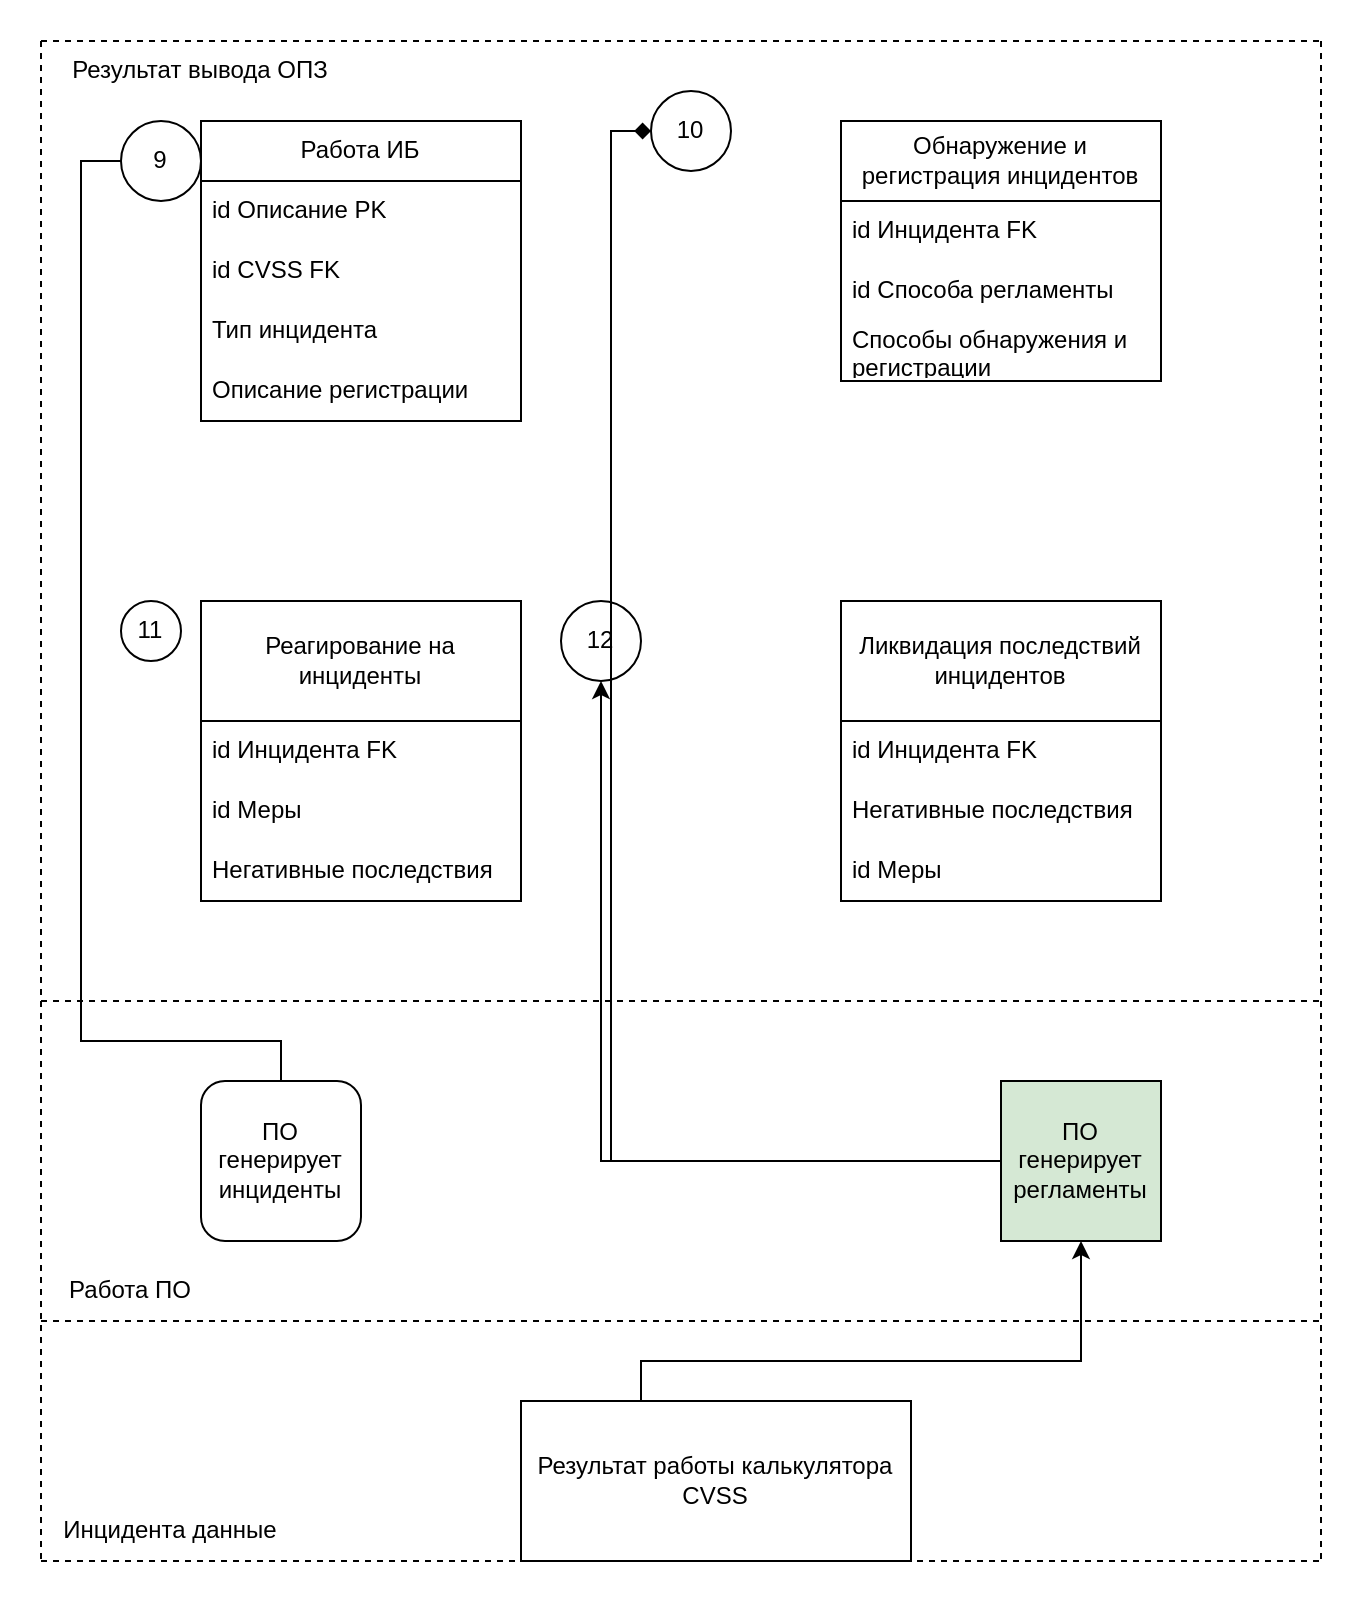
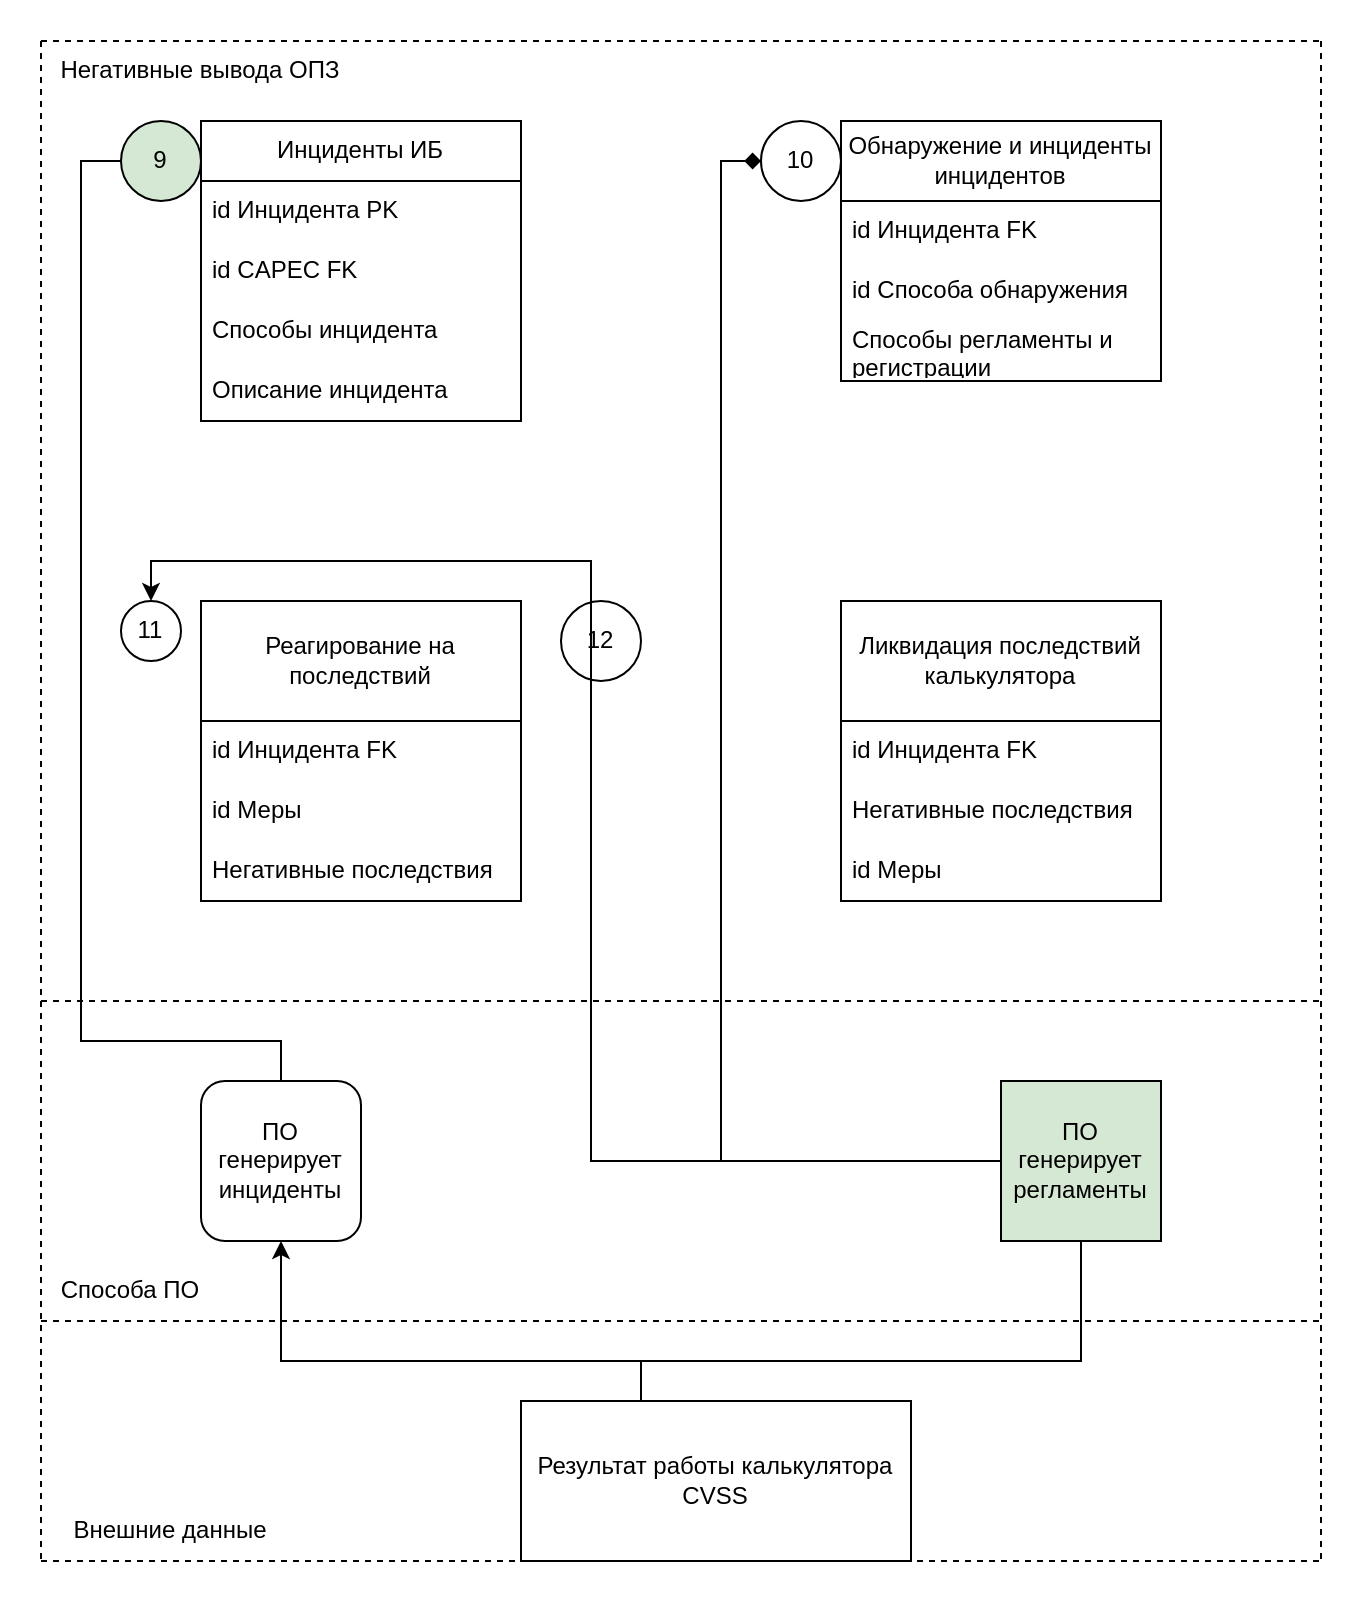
node "Результат вывода ОПЗ": label "Результат вывода ОПЗ" -> "Негативные вывода ОПЗ"
node "10": moved (691, 131) -> (801, 161)
node "Работа ИБ": label "Работа ИБ" -> "Инциденты ИБ"
node "9": fillcolor #ffffff -> #d5e8d4
node "Обнаружение и регистрация инцидентов": label "Обнаружение и регистрация инцидентов" -> "Обнаружение и инциденты инцидентов"
node "id Описание PK": label "id Описание PK" -> "id Инцидента PK"
node "id CVSS FK": label "id CVSS FK" -> "id CAPEC FK"
node "id Способа регламенты": label "id Способа регламенты" -> "id Способа обнаружения"
node "Тип инцидента": label "Тип инцидента" -> "Способы инцидента"
node "Способы обнаружения и регистрации": label "Способы обнаружения и регистрации" -> "Способы регламенты и регистрации"
node "Описание регистрации": label "Описание регистрации" -> "Описание инцидента"
edge "ПО генерирует регламенты" -> "11": added
node "Реагирование на инциденты": label "Реагирование на инциденты" -> "Реагирование на последствий"
node "Ликвидация последствий инцидентов": label "Ликвидация последствий инцидентов" -> "Ликвидация последствий калькулятора"
edge "ПО генерирует регламенты" -> "12": removed
edge "Результат работы калькулятора CVSS" -> "ПО генерирует регламенты": arrowhead classic -> none
node "Работа ПО": label "Работа ПО" -> "Способа ПО"
edge "Результат работы калькулятора CVSS" -> "ПО генерирует инциденты": added
node "Инцидента данные": label "Инцидента данные" -> "Внешние данные"
